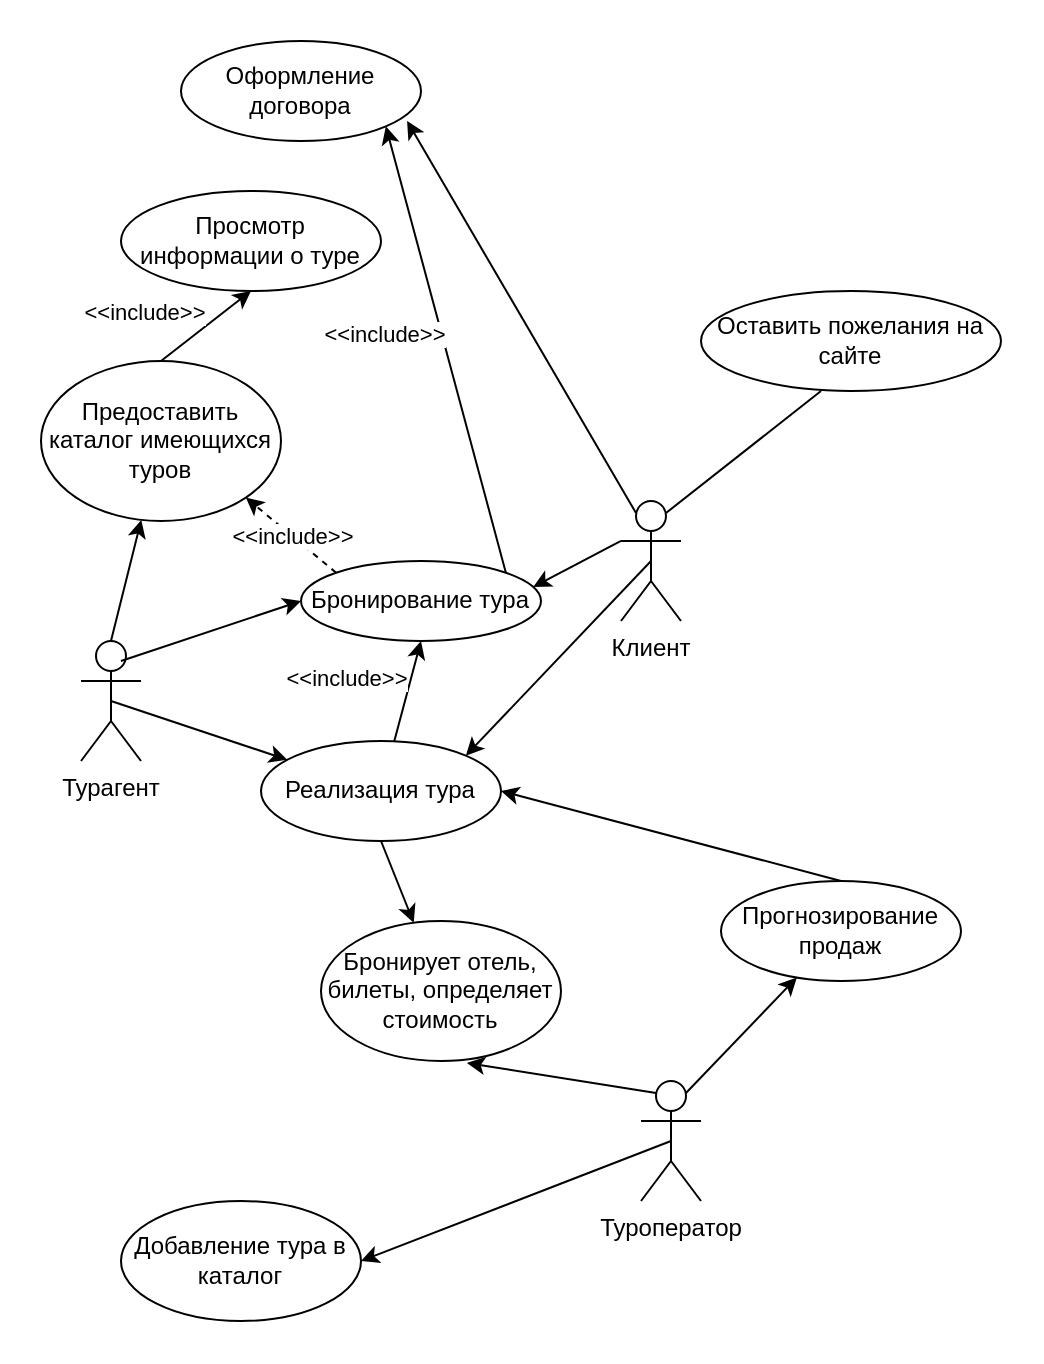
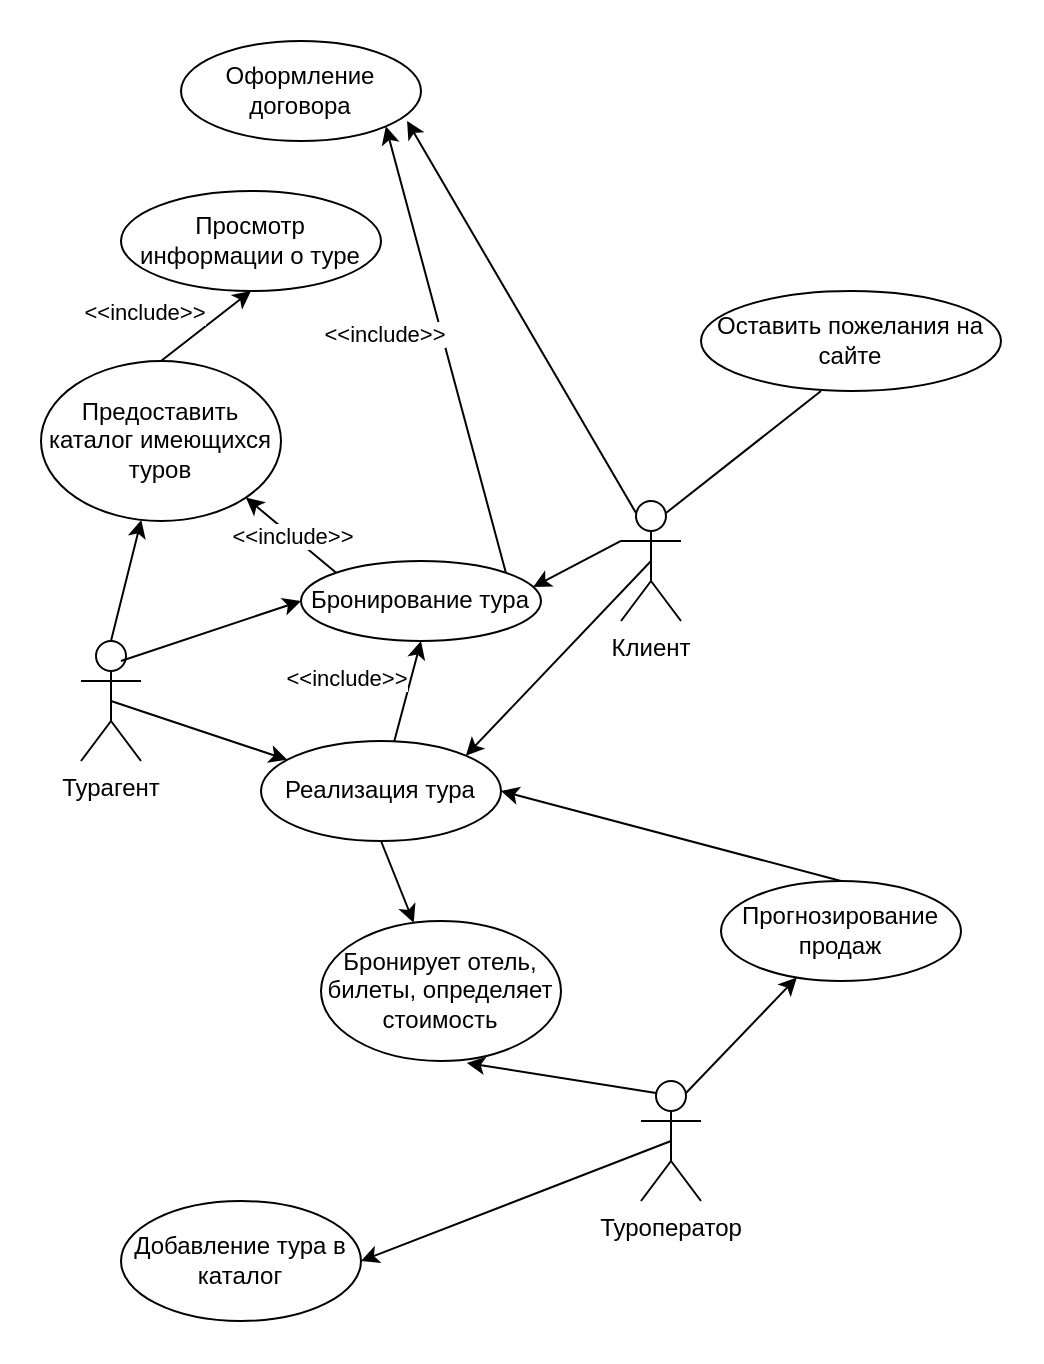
edge "Бронирование тура" -> "Предоставить каталог имеющихся туров": style dashed -> solid
